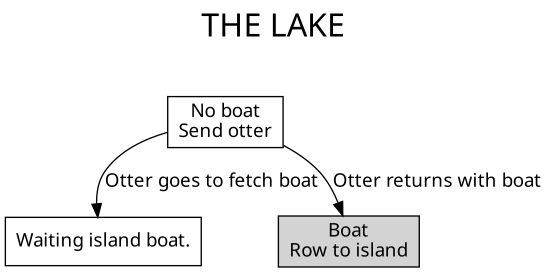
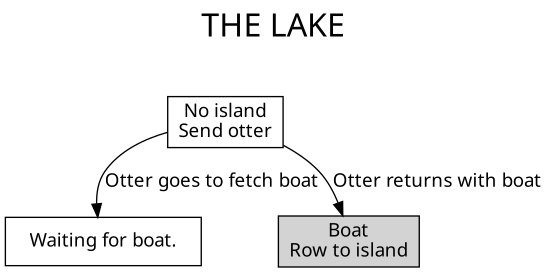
node "No boat Send otter": label "No boat Send otter" -> "No island Send otter"
node "Waiting island boat.": label "Waiting island boat." -> "Waiting for boat."
